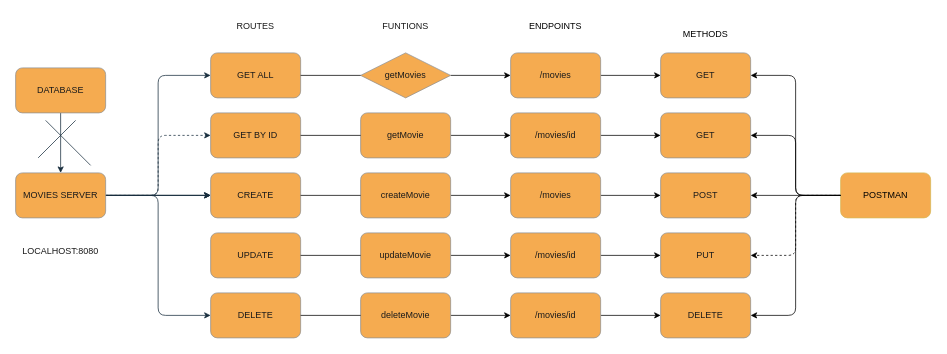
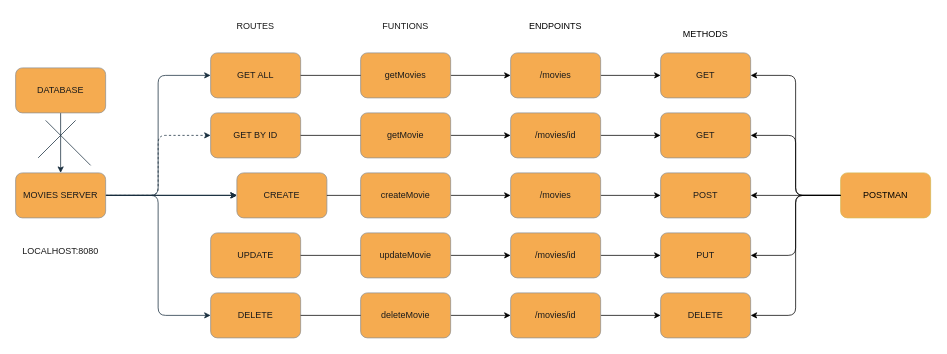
node "getMovies": shape diamond -> rounded rectangle
node "CREATE": moved (255, 195) -> (282, 195)
edge "POSTMAN" -> "PUT": style dashed -> solid
